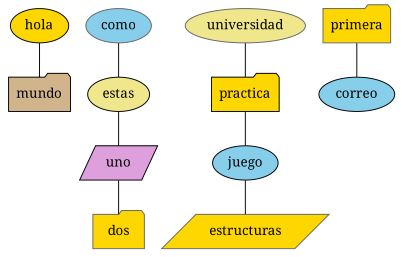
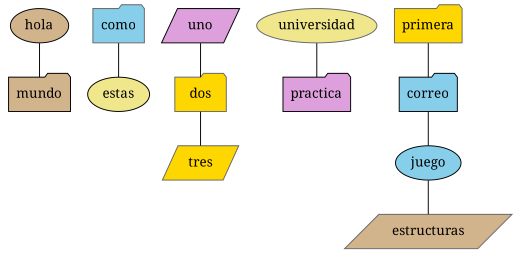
node "hola": fillcolor gold -> tan
node "como": shape ellipse -> folder
node "practica": fillcolor gold -> plum
node "correo": shape ellipse -> folder
edge "estas" -- "uno": removed
edge "practica" -- "juego": now "correo" -- "juego"
node "tres": added
node "estructuras": fillcolor gold -> tan
